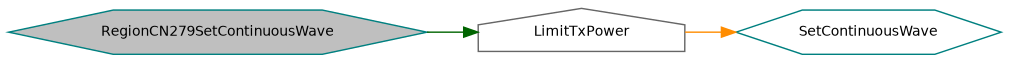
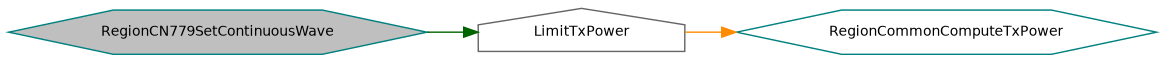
node "RegionCN279SetContinuousWave": label "RegionCN279SetContinuousWave" -> "RegionCN779SetContinuousWave"
node "SetContinuousWave": label "SetContinuousWave" -> "RegionCommonComputeTxPower"
